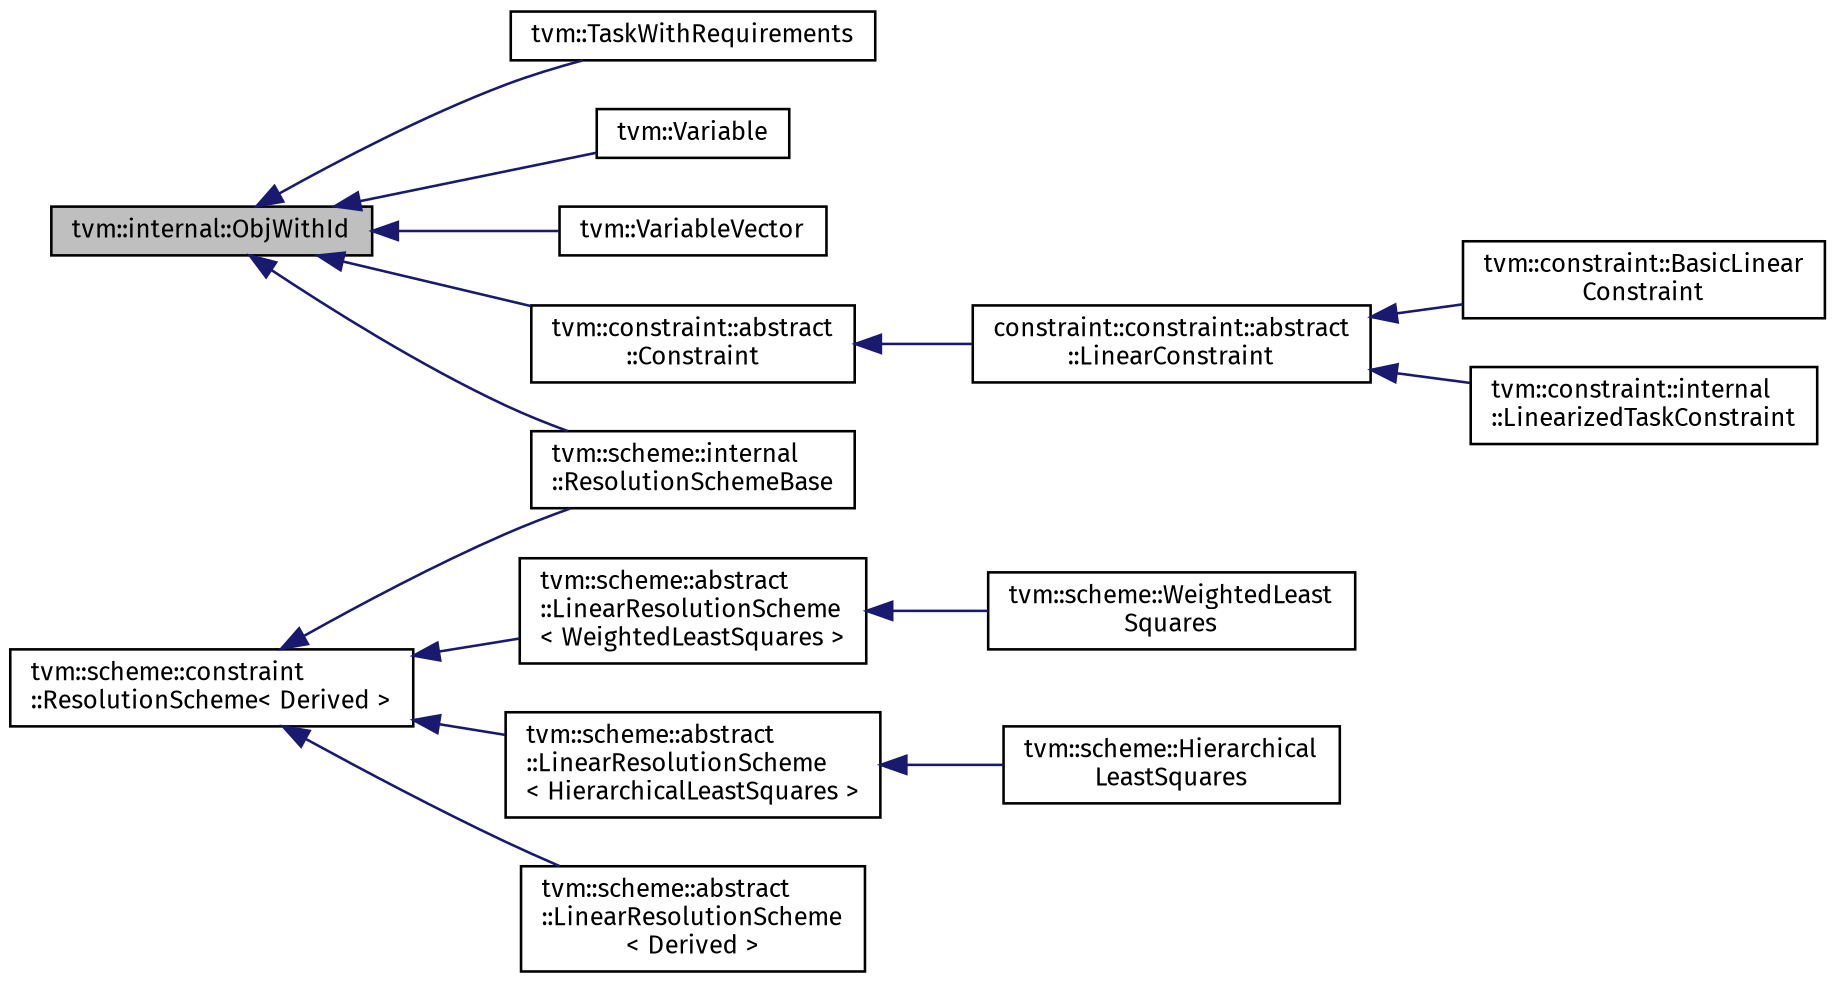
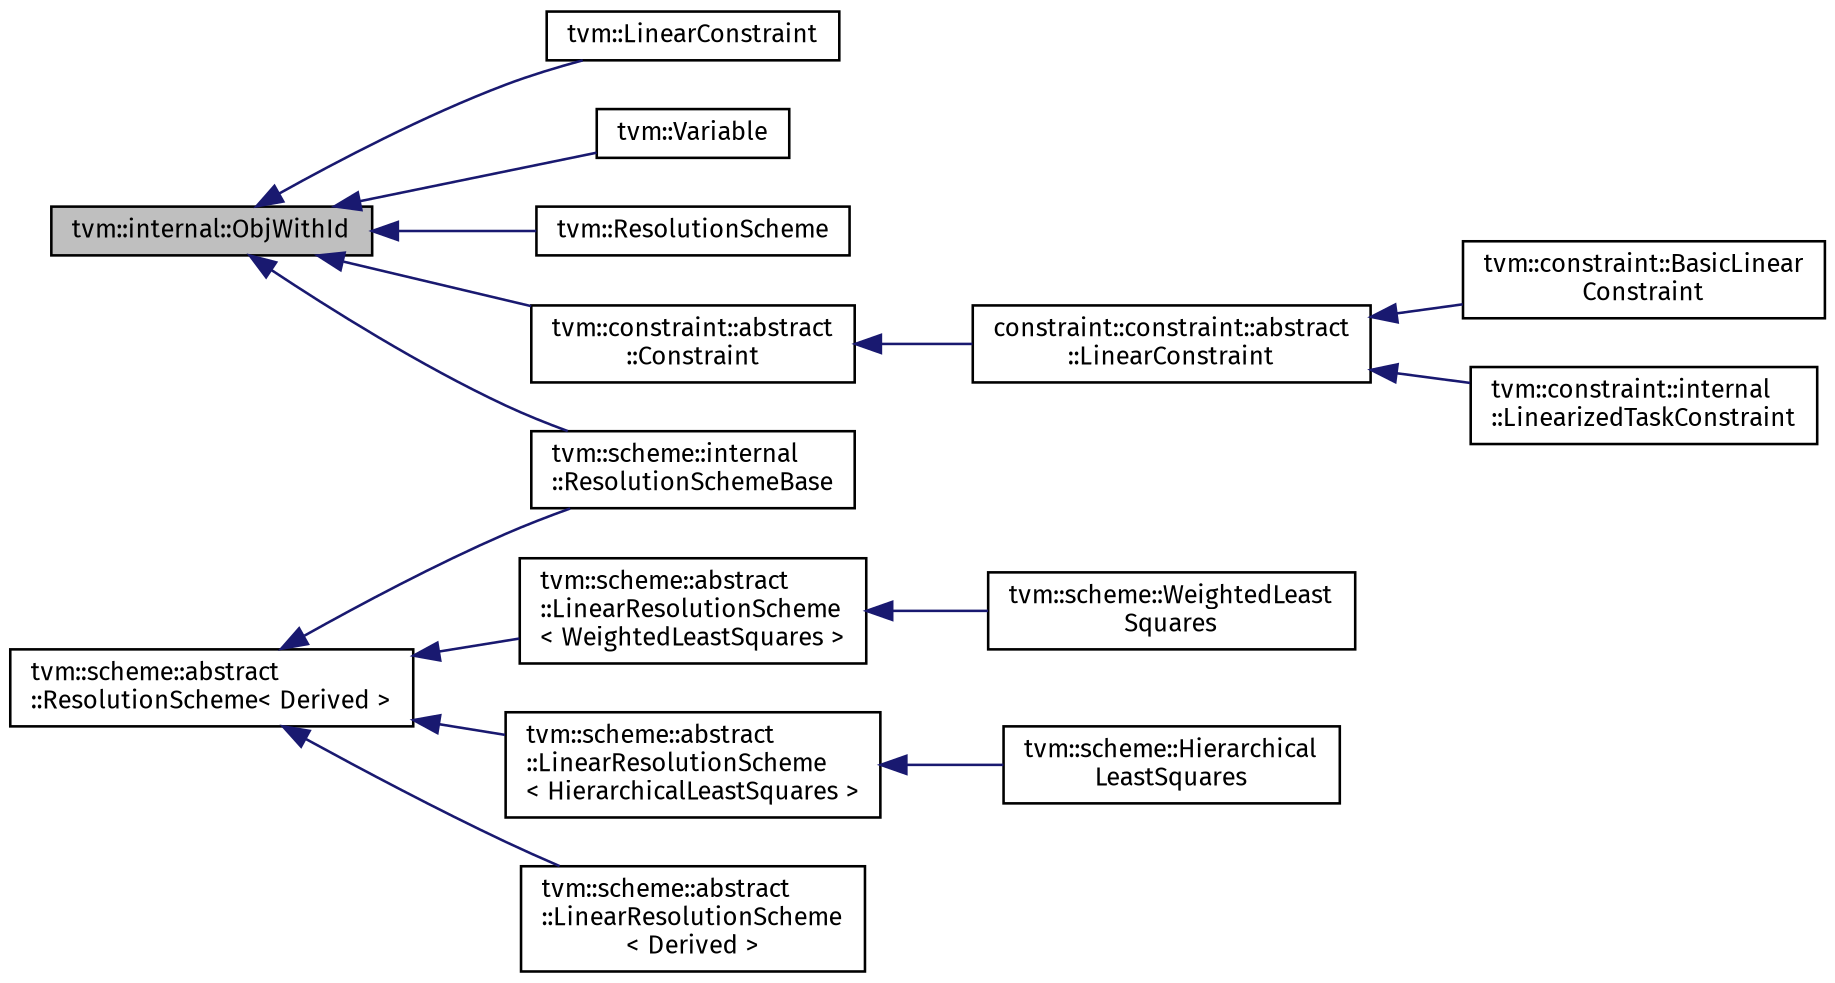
node "tvm::TaskWithRequirements": label "tvm::TaskWithRequirements" -> "tvm::LinearConstraint"
node "tvm::VariableVector": label "tvm::VariableVector" -> "tvm::ResolutionScheme"
node "tvm::scheme::constraint ::ResolutionScheme< Derived >": label "tvm::scheme::constraint ::ResolutionScheme< Derived >" -> "tvm::scheme::abstract ::ResolutionScheme< Derived >"
